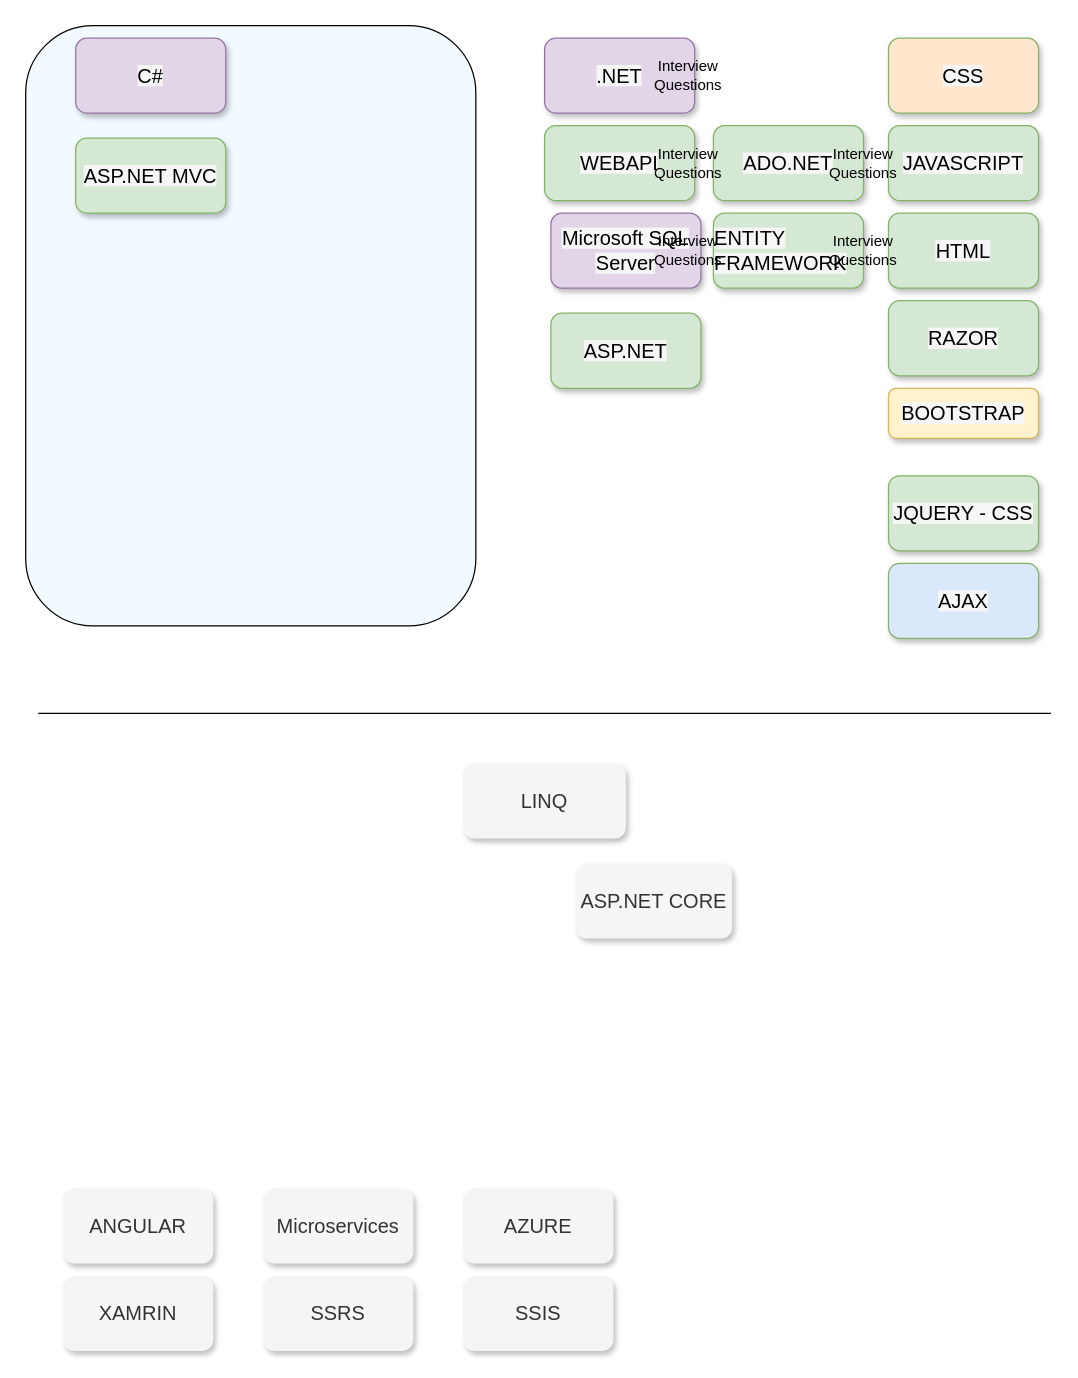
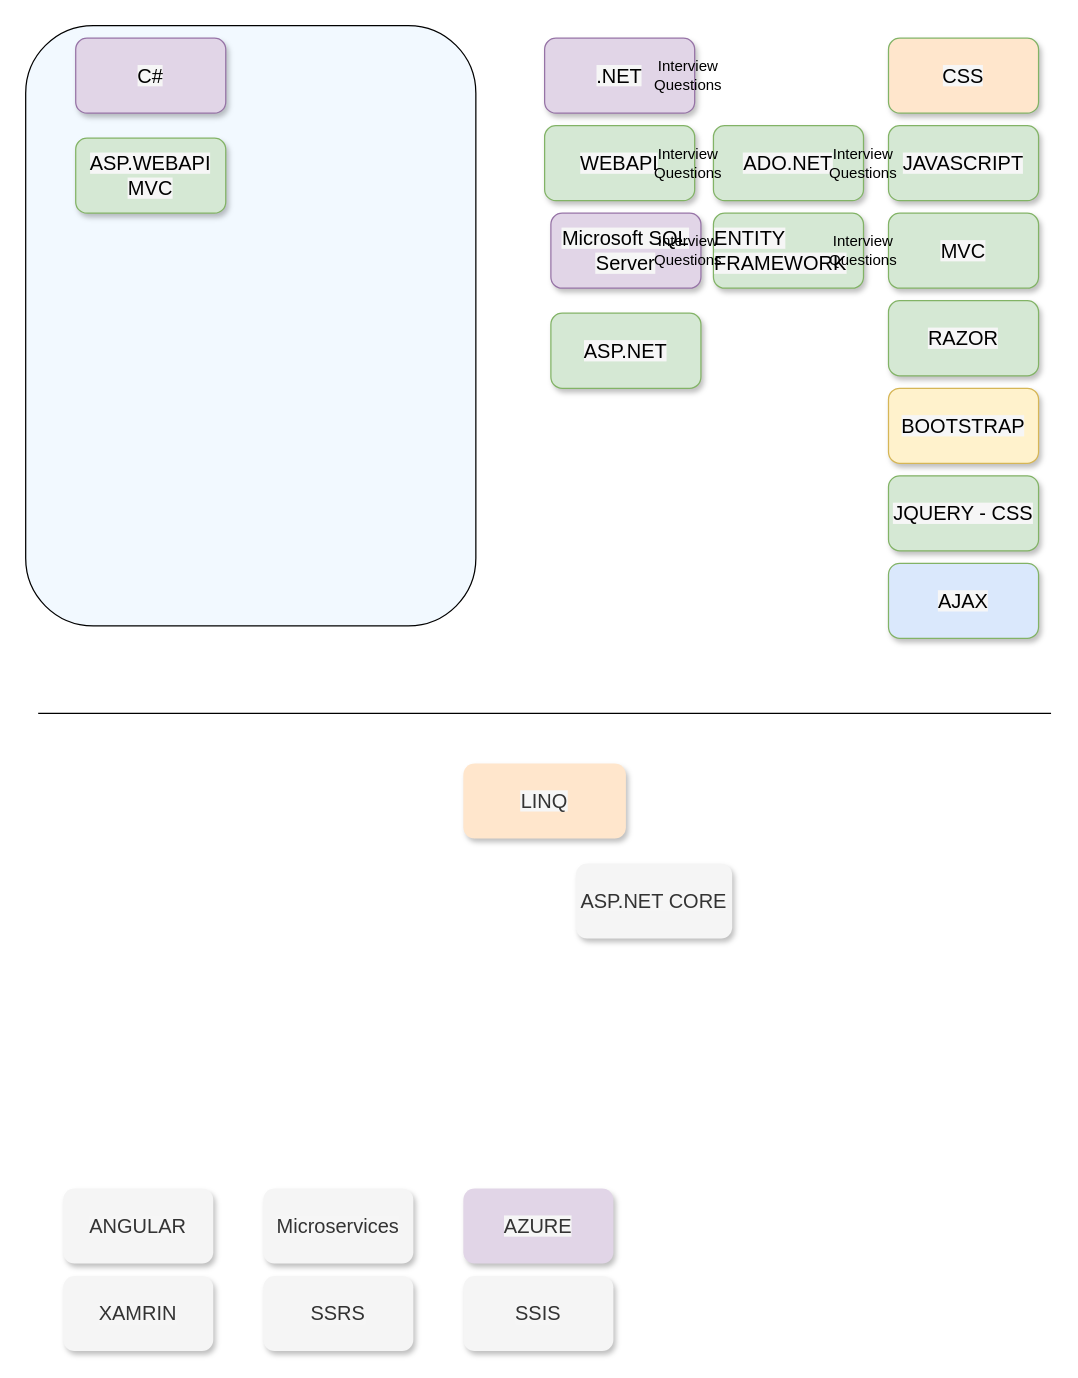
node "ASP.NET MVC": label "ASP.NET MVC" -> "ASP.WEBAPI MVC"
node "HTML": label "HTML" -> "MVC"
node "BOOTSTRAP": size 150x50 -> 150x75
node "LINQ": fillcolor #f5f5f5 -> #ffe6cc
node "AZURE": fillcolor #f5f5f5 -> #e1d5e7
